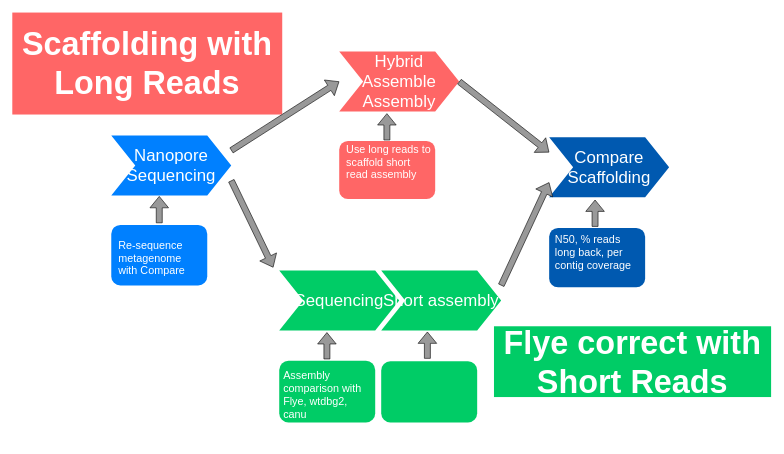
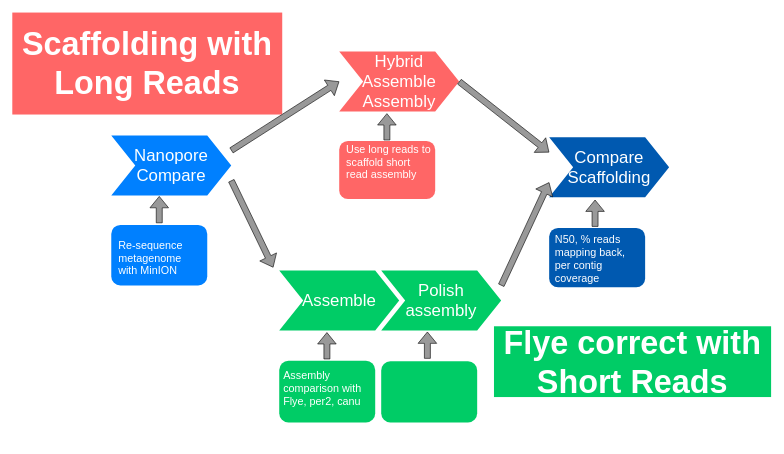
node "Nanopore Sequencing": label "Nanopore Sequencing" -> "Nanopore Compare"
node "N50, % reads long back, per contig coverage": label "N50, % reads long back, per contig coverage" -> "N50, % reads mapping back, per contig coverage"
node "Re-sequence metagenome with Compare": label "Re-sequence metagenome with Compare" -> "Re-sequence metagenome with MinION"
node "Sequencing": label "Sequencing" -> "Assemble"
node "Short assembly": label "Short assembly" -> "Polish assembly"
node "Assembly comparison with Flye, wtdbg2, canu": label "Assembly comparison with Flye, wtdbg2, canu" -> "Assembly comparison with Flye, per2, canu"
